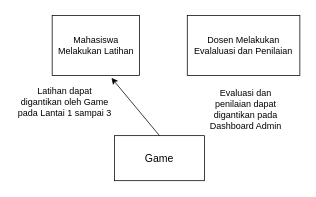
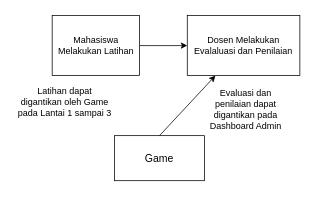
edge "Mahasiswa Melakukan Latihan" -> "Dosen Melakukan Evalaluasi dan Penilaian": added
edge "Game" -> "Dosen Melakukan Evalaluasi dan Penilaian": added
edge "Game" -> "Mahasiswa Melakukan Latihan": removed
